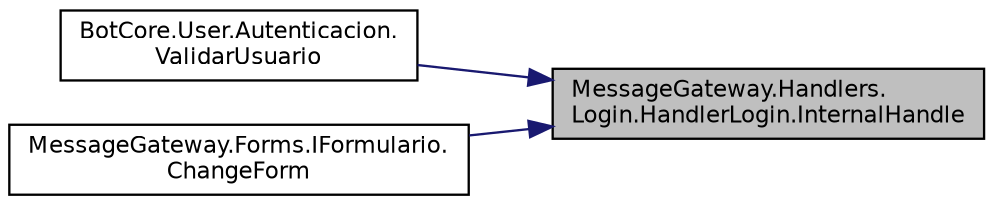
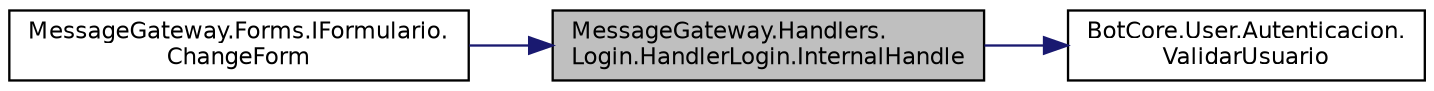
edge "BotCore.User.Autenticacion. ValidarUsuario" -> "MessageGateway.Handlers. Login.HandlerLogin.InternalHandle": reversed
